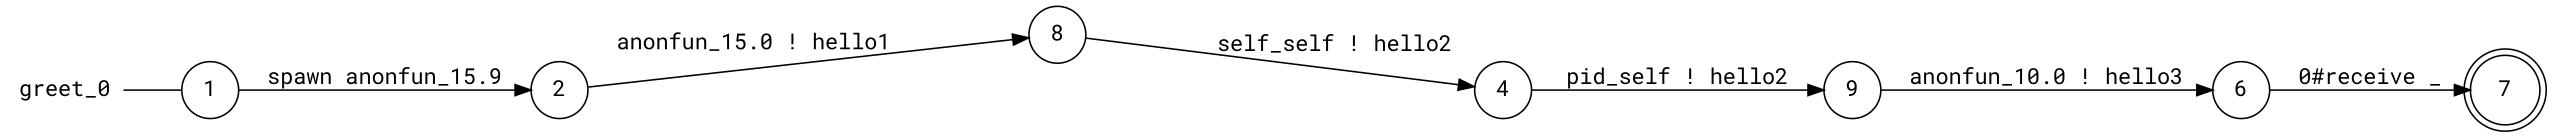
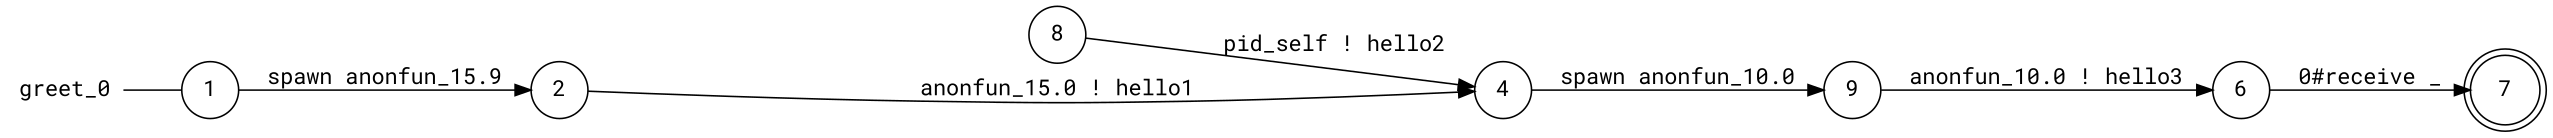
edge "8" -> "4": label "self_self ! hello2" -> "pid_self ! hello2"
edge "2" -> "8": now "2" -> "4"
edge "4" -> "9": label "pid_self ! hello2" -> "spawn anonfun_10.0"
